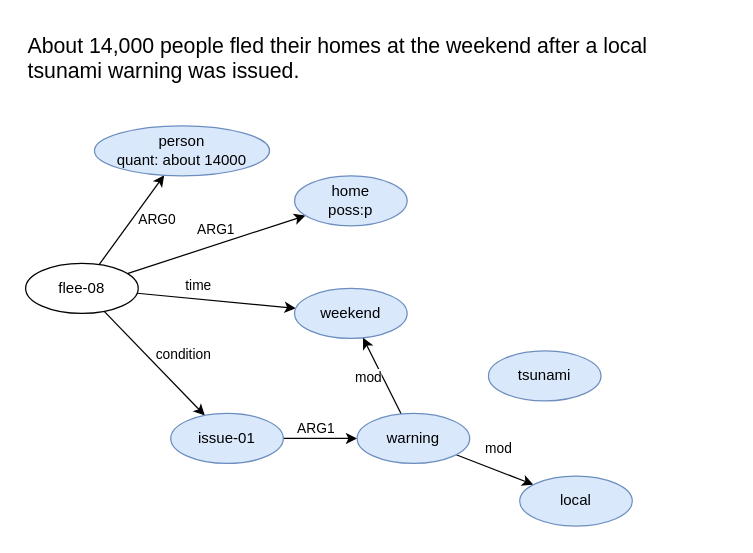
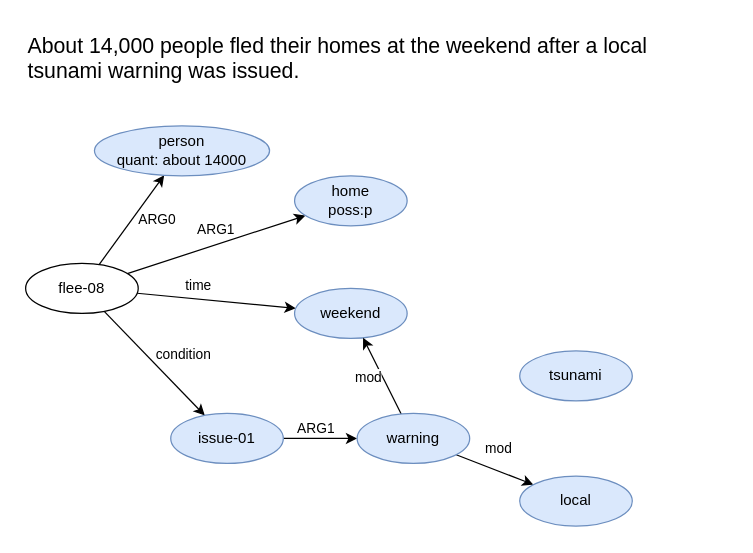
node "tsunami": moved (544, 376) -> (576, 376)
